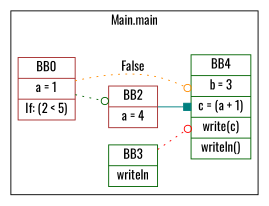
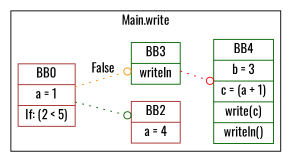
cluster "Main.main": label "Main.main" -> "Main.write"
edge "BB0" -> "BB4": now "BB0" -> "BB3"
edge "BB2" -> "BB4": removed
